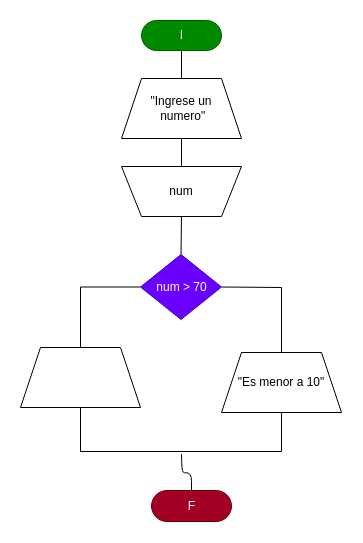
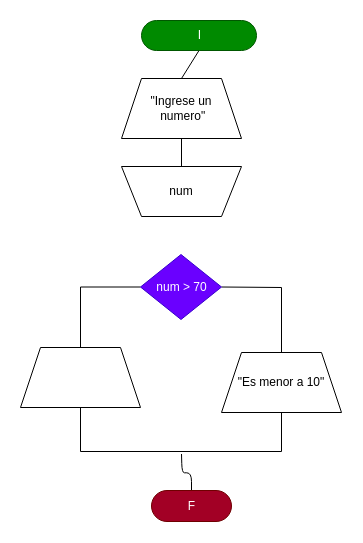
node "I": size 80x30 -> 115x30
edge "num" -- "num > 70": removed
